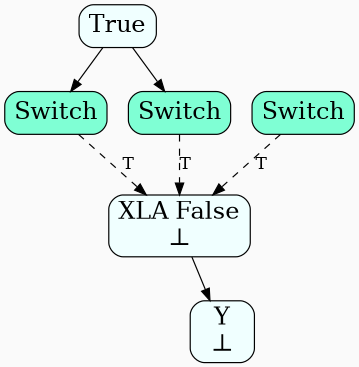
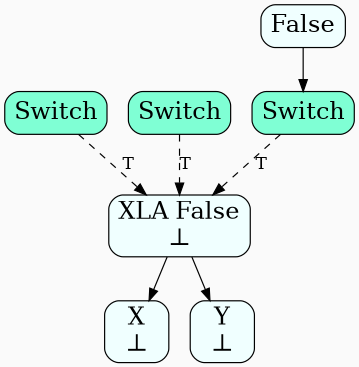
node "True": removed
node "False": added
node "X ⊥": added
